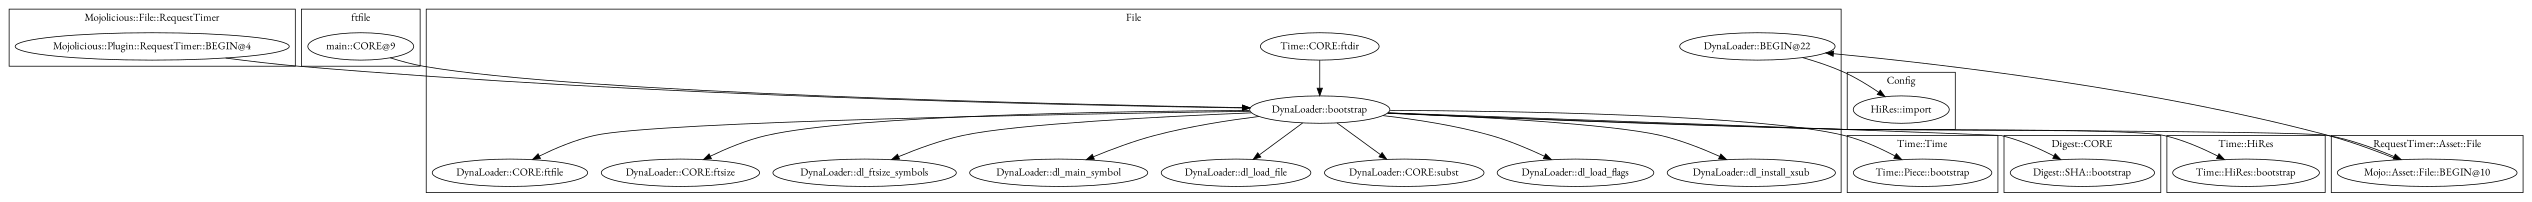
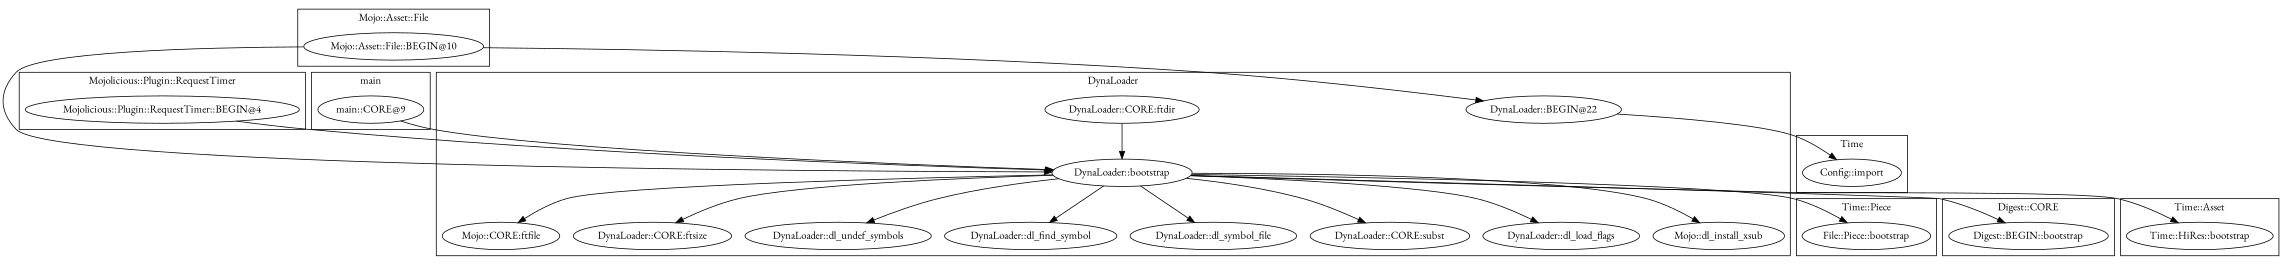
cluster "Mojolicious::File::RequestTimer": label "Mojolicious::File::RequestTimer" -> "Mojolicious::Plugin::RequestTimer"
cluster "ftfile": label "ftfile" -> "main"
cluster "File": label "File" -> "DynaLoader"
node "Time::CORE:ftdir": label "Time::CORE:ftdir" -> "DynaLoader::CORE:ftdir"
cluster "Config": label "Config" -> "Time"
node "HiRes::import": label "HiRes::import" -> "Config::import"
edge "DynaLoader::bootstrap" -> "Mojo::Asset::File::BEGIN@10": reversed
cluster "Time::Time": label "Time::Time" -> "Time::Piece"
cluster "Time::HiRes": label "Time::HiRes" -> "Time::Asset"
cluster "RequestTimer::Asset::File": label "RequestTimer::Asset::File" -> "Mojo::Asset::File"
node "DynaLoader::CORE:ftfile": label "DynaLoader::CORE:ftfile" -> "Mojo::CORE:ftfile"
node "DynaLoader::dl_ftsize_symbols": label "DynaLoader::dl_ftsize_symbols" -> "DynaLoader::dl_undef_symbols"
node "DynaLoader::dl_main_symbol": label "DynaLoader::dl_main_symbol" -> "DynaLoader::dl_find_symbol"
node "DynaLoader::dl_load_file": label "DynaLoader::dl_load_file" -> "DynaLoader::dl_symbol_file"
node "DynaLoader::dl_install_xsub": label "DynaLoader::dl_install_xsub" -> "Mojo::dl_install_xsub"
node "Time::Piece::bootstrap": label "Time::Piece::bootstrap" -> "File::Piece::bootstrap"
node "Digest::SHA::bootstrap": label "Digest::SHA::bootstrap" -> "Digest::BEGIN::bootstrap"
